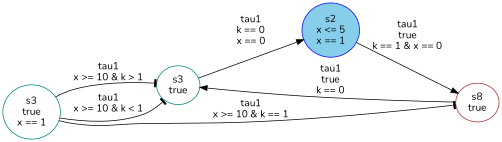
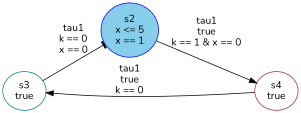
edge "s3 true" -> "s2 x <= 5 x == 1": arrowhead normal -> tee
node "s8 true": label "s8 true" -> "s4 true"
node "s3 true x == 1": removed
